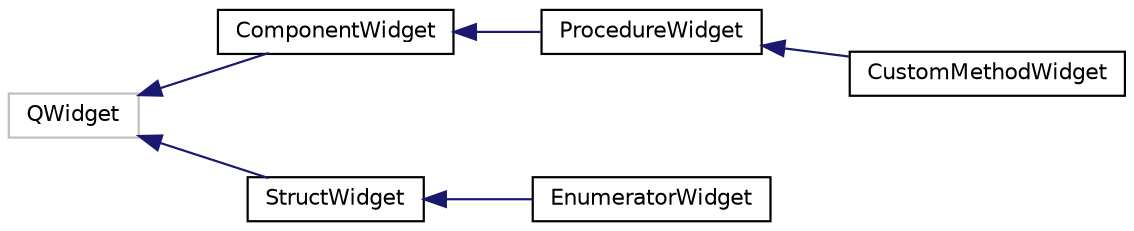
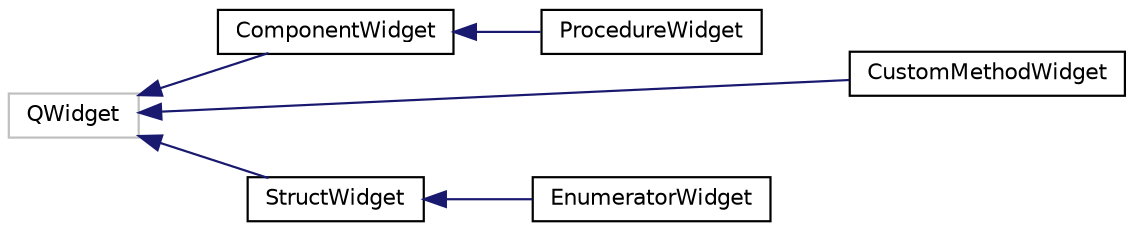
edge "CustomMethodWidget" -> "ProcedureWidget": now "CustomMethodWidget" -> "QWidget"
